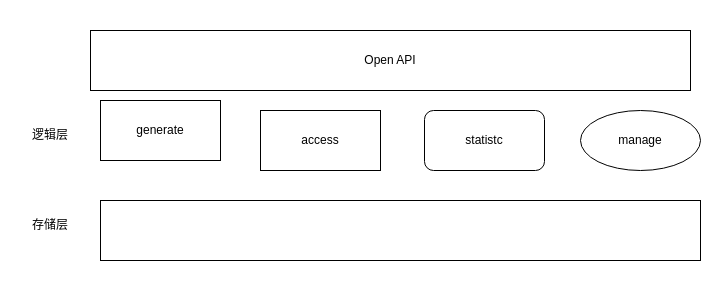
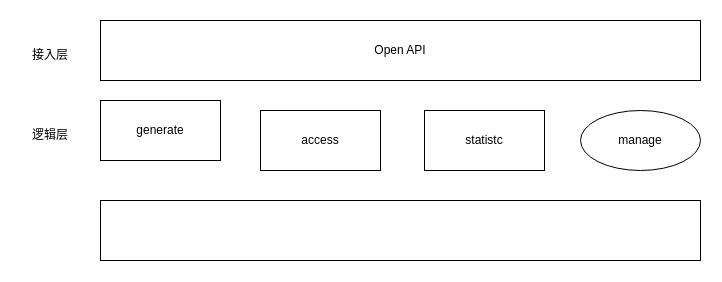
node "接入层": added
node "Open API": moved (391, 61) -> (401, 51)
node "statistc": shape rounded rectangle -> rectangle
node "存储层": removed
